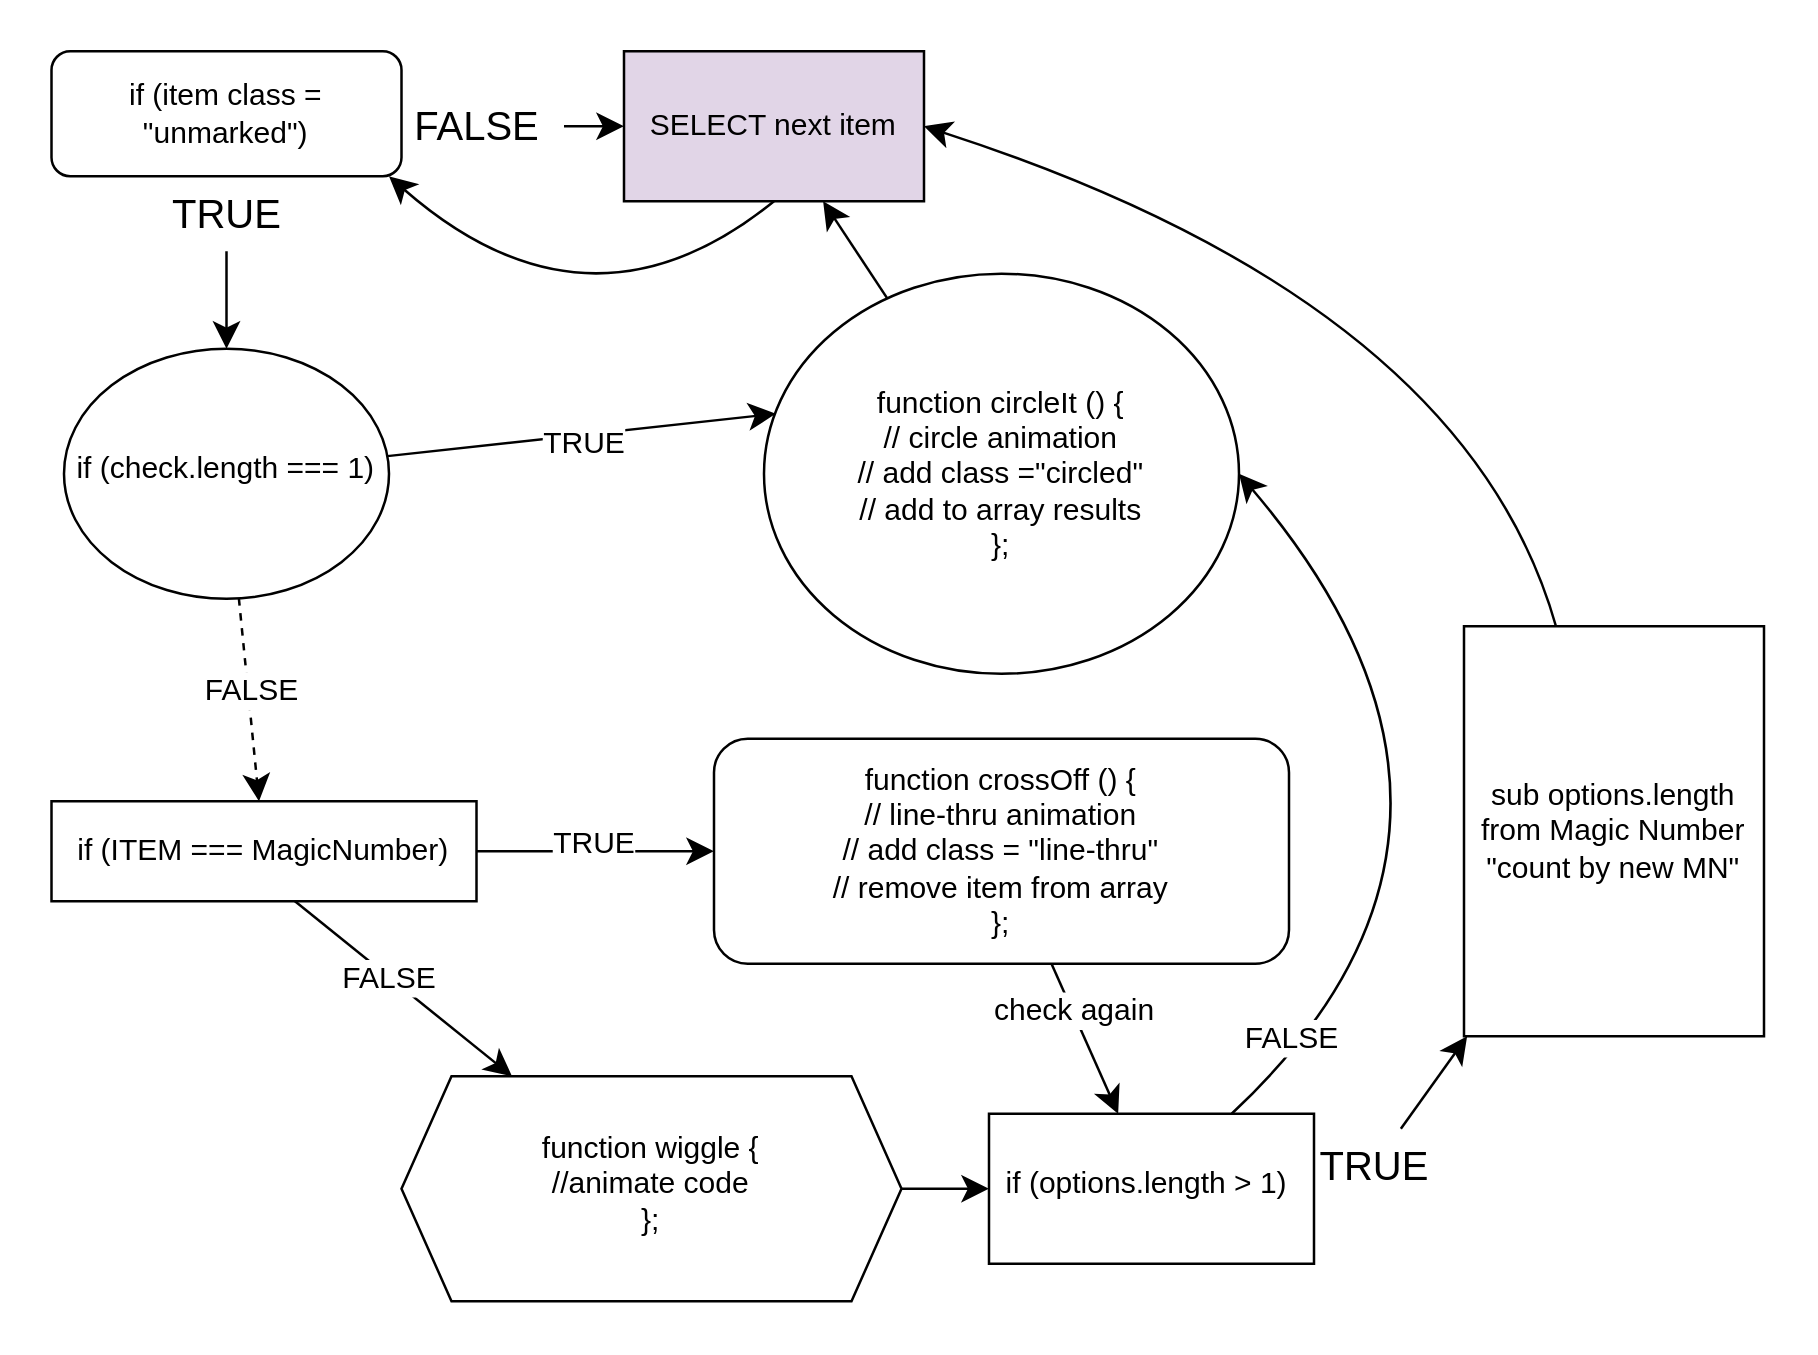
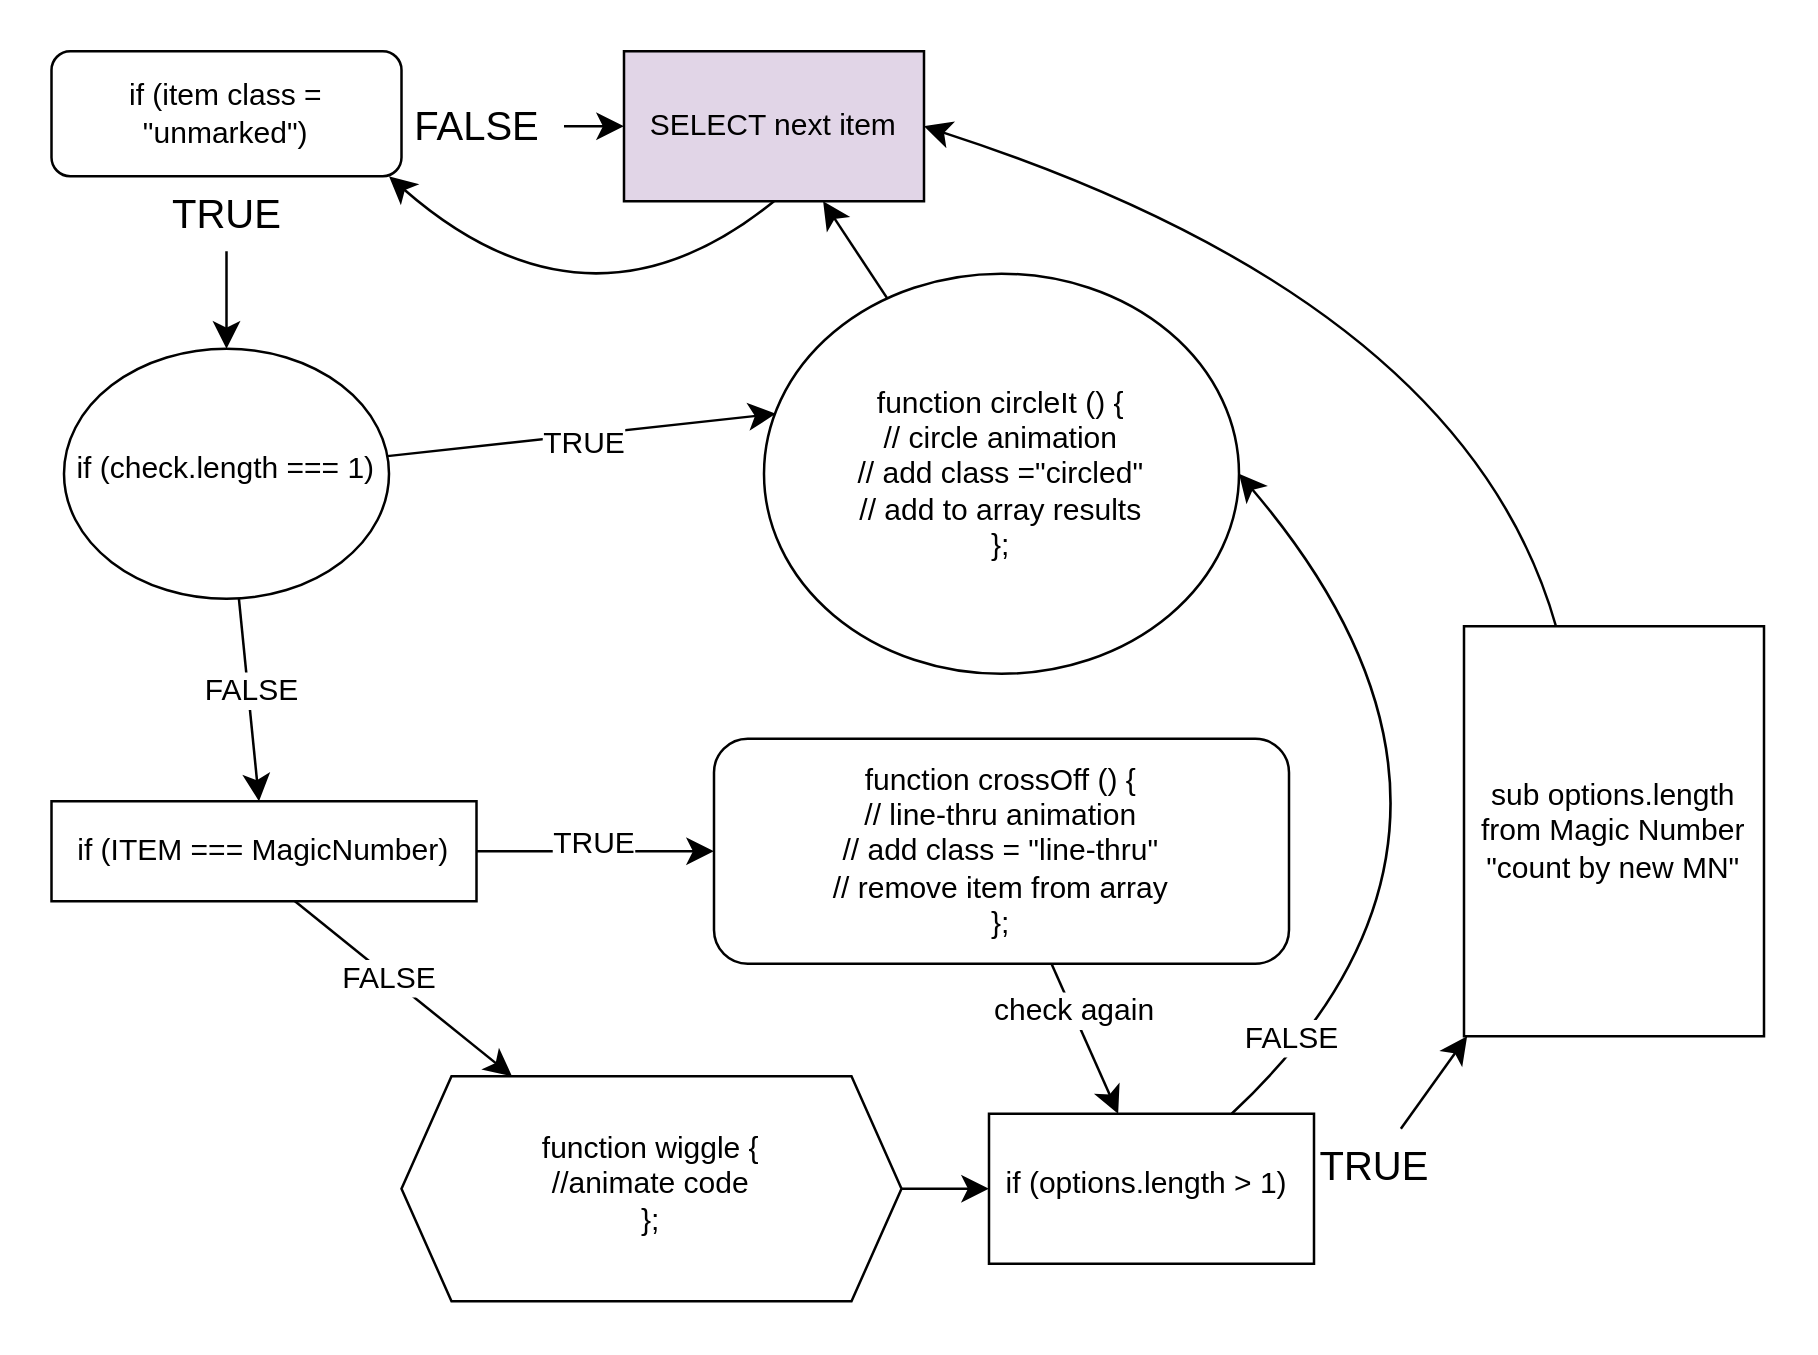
edge "if (check.length === 1)" -> "if (ITEM === MagicNumber)": style dashed -> solid
